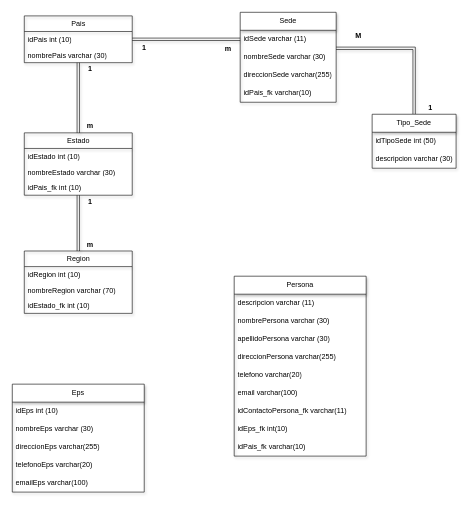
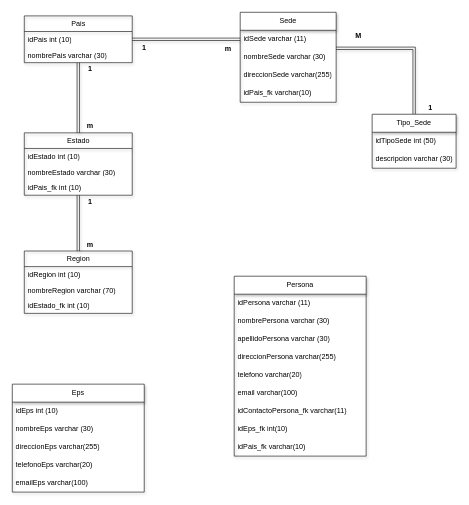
node "descripcion varchar (11)": label "descripcion varchar (11)" -> "idPersona varchar (11)"
